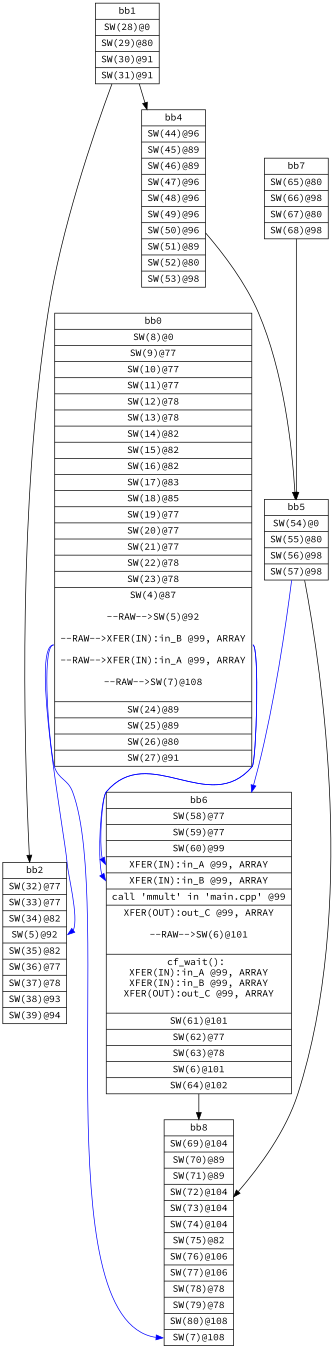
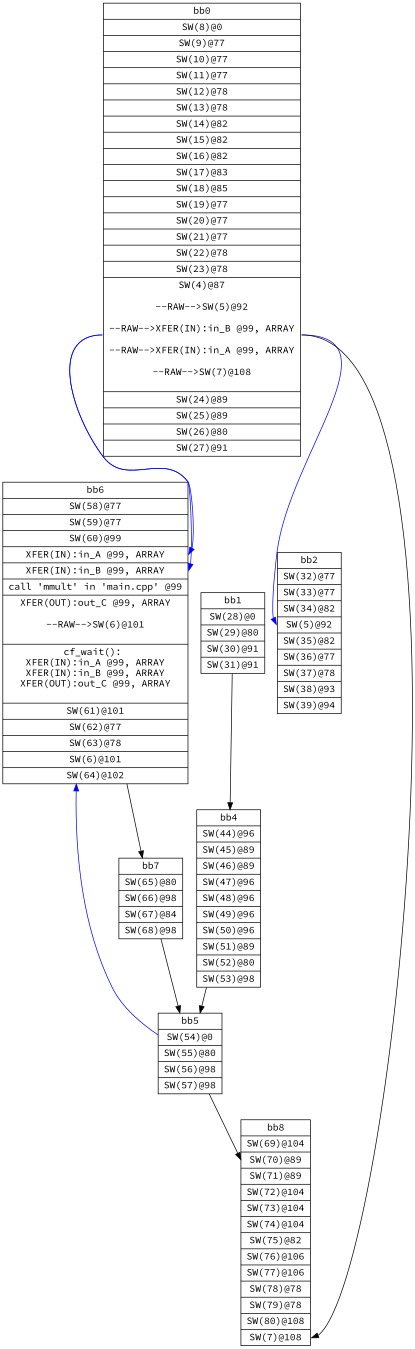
node "bb7": text "SW(67)@80" -> "SW(67)@84"
edge "bb1" -> "bb2": removed
edge "bb0" -> "bb8": color blue -> black
edge "bb6" -> "bb8": now "bb6" -> "bb7"
